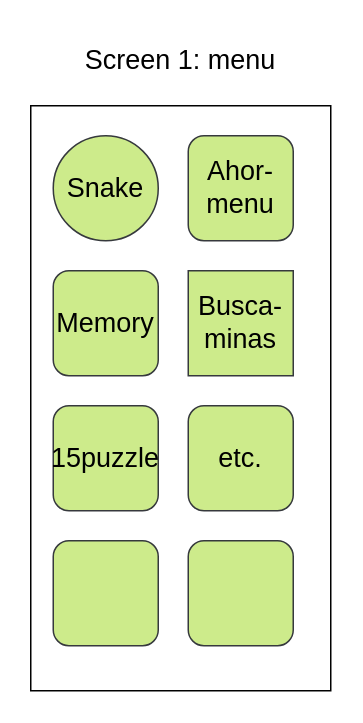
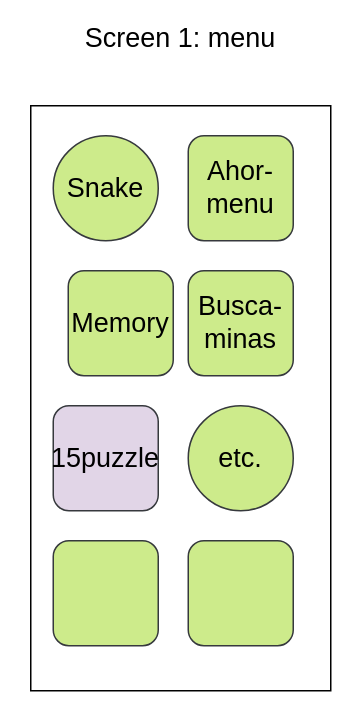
node "Screen 1: menu": moved (181, 61) -> (181, 38)
node "Memory": moved (106, 323) -> (121, 323)
node "Busca-minas": shape rectangle -> rounded rectangle
node "15puzzle": fillcolor #cdeb8b -> #e1d5e7
node "etc.": shape rounded rectangle -> ellipse
